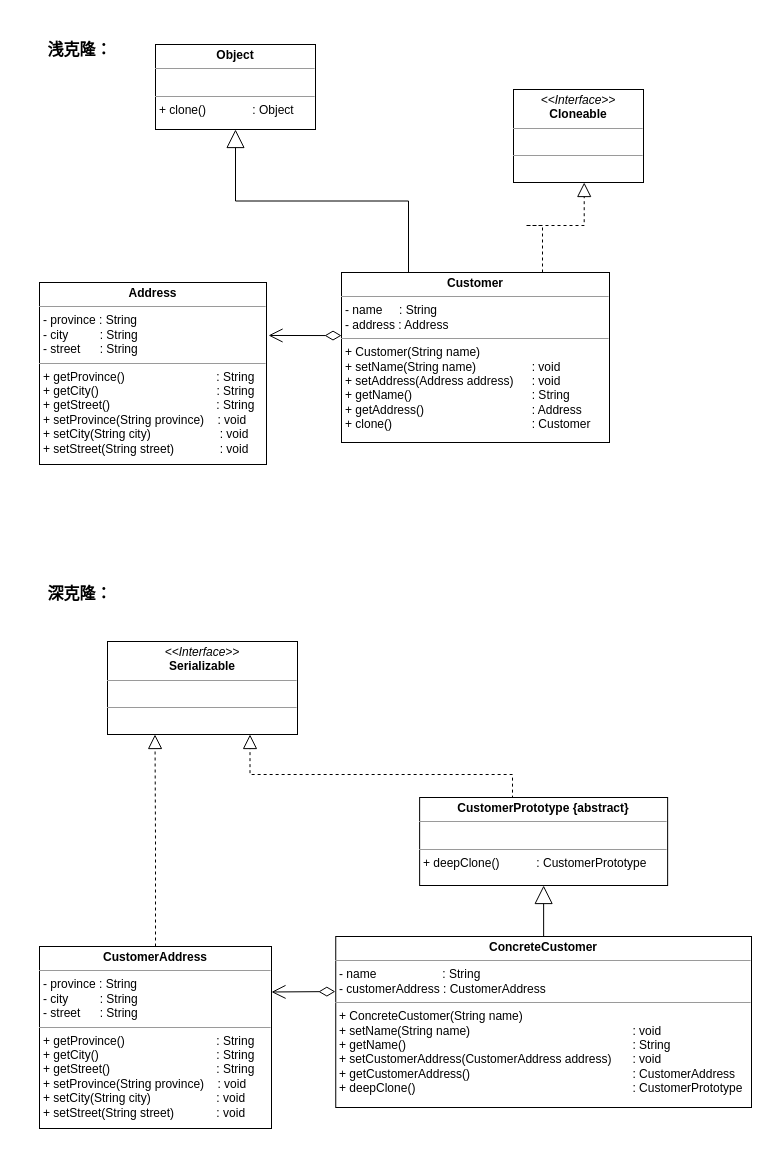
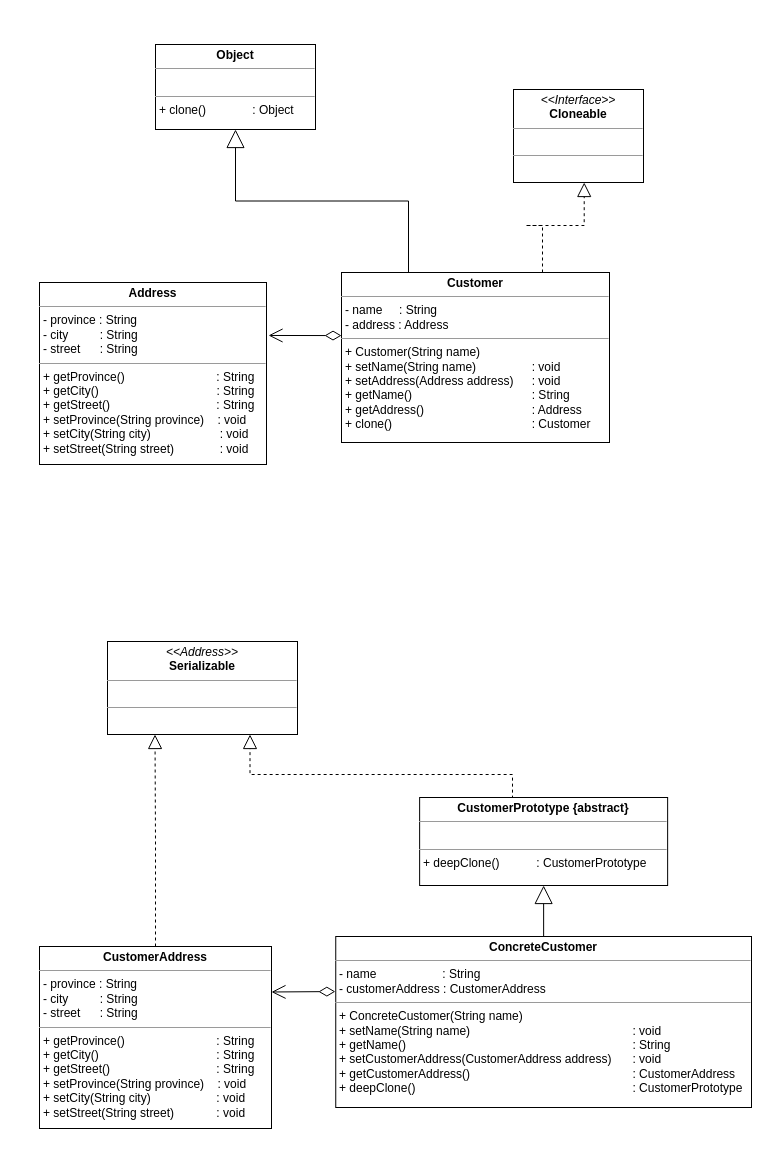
node "浅克隆：": removed
node "深克隆：": removed
node "<<Interface>> Serializable": label "<<Interface>> Serializable" -> "<<Address>> Serializable"
